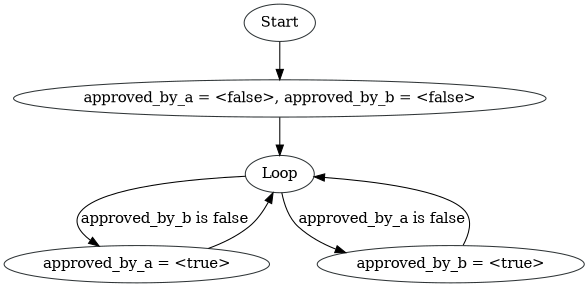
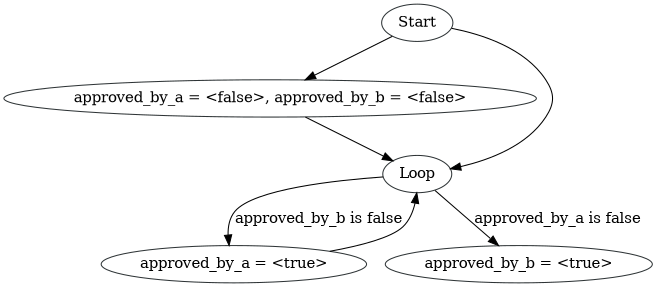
edge "approved_by_b = <true>" -> "Loop": now "Start" -> "Loop"
